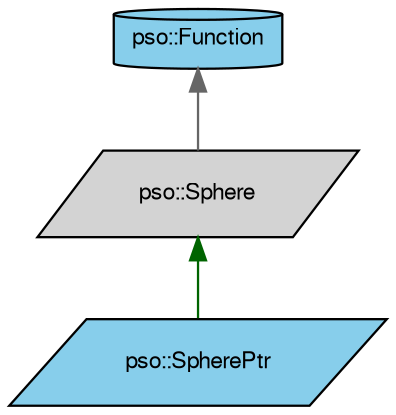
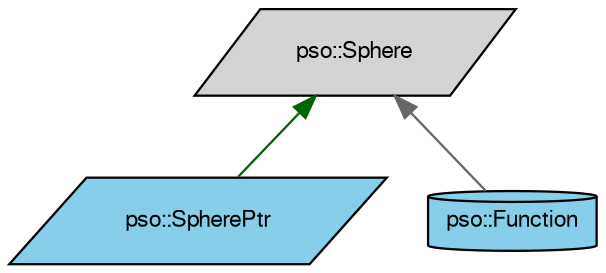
edge "pso::Sphere" -> "pso::Function": reversed
